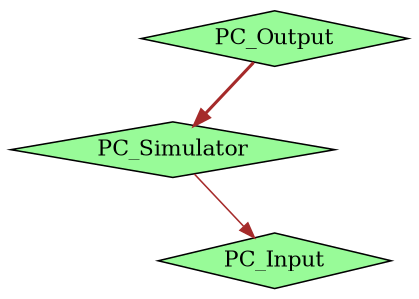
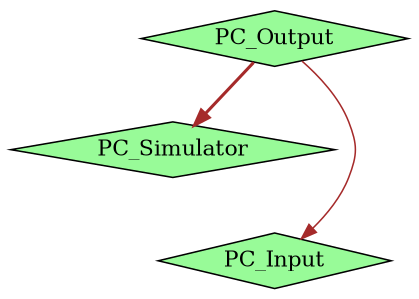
edge "PC_Simulator" -> "PC_Input": now "PC_Output" -> "PC_Input"
